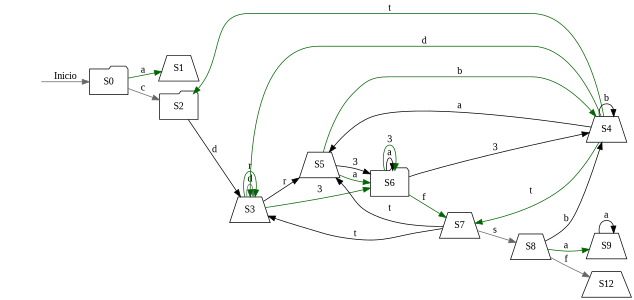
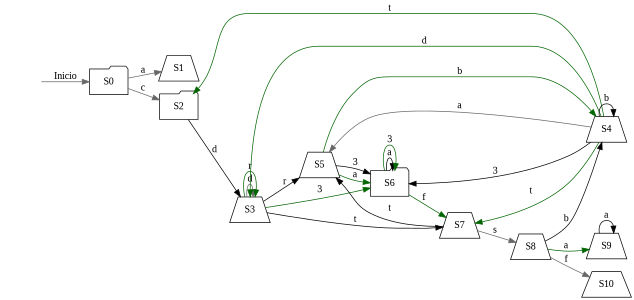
edge "S0" -> "S1": color darkgreen -> gray40
edge "S4" -> "S5": color black -> gray40
edge "S6" -> "S4": reversed
edge "S7" -> "S3": reversed
node "S12": label "S12" -> "S10"
